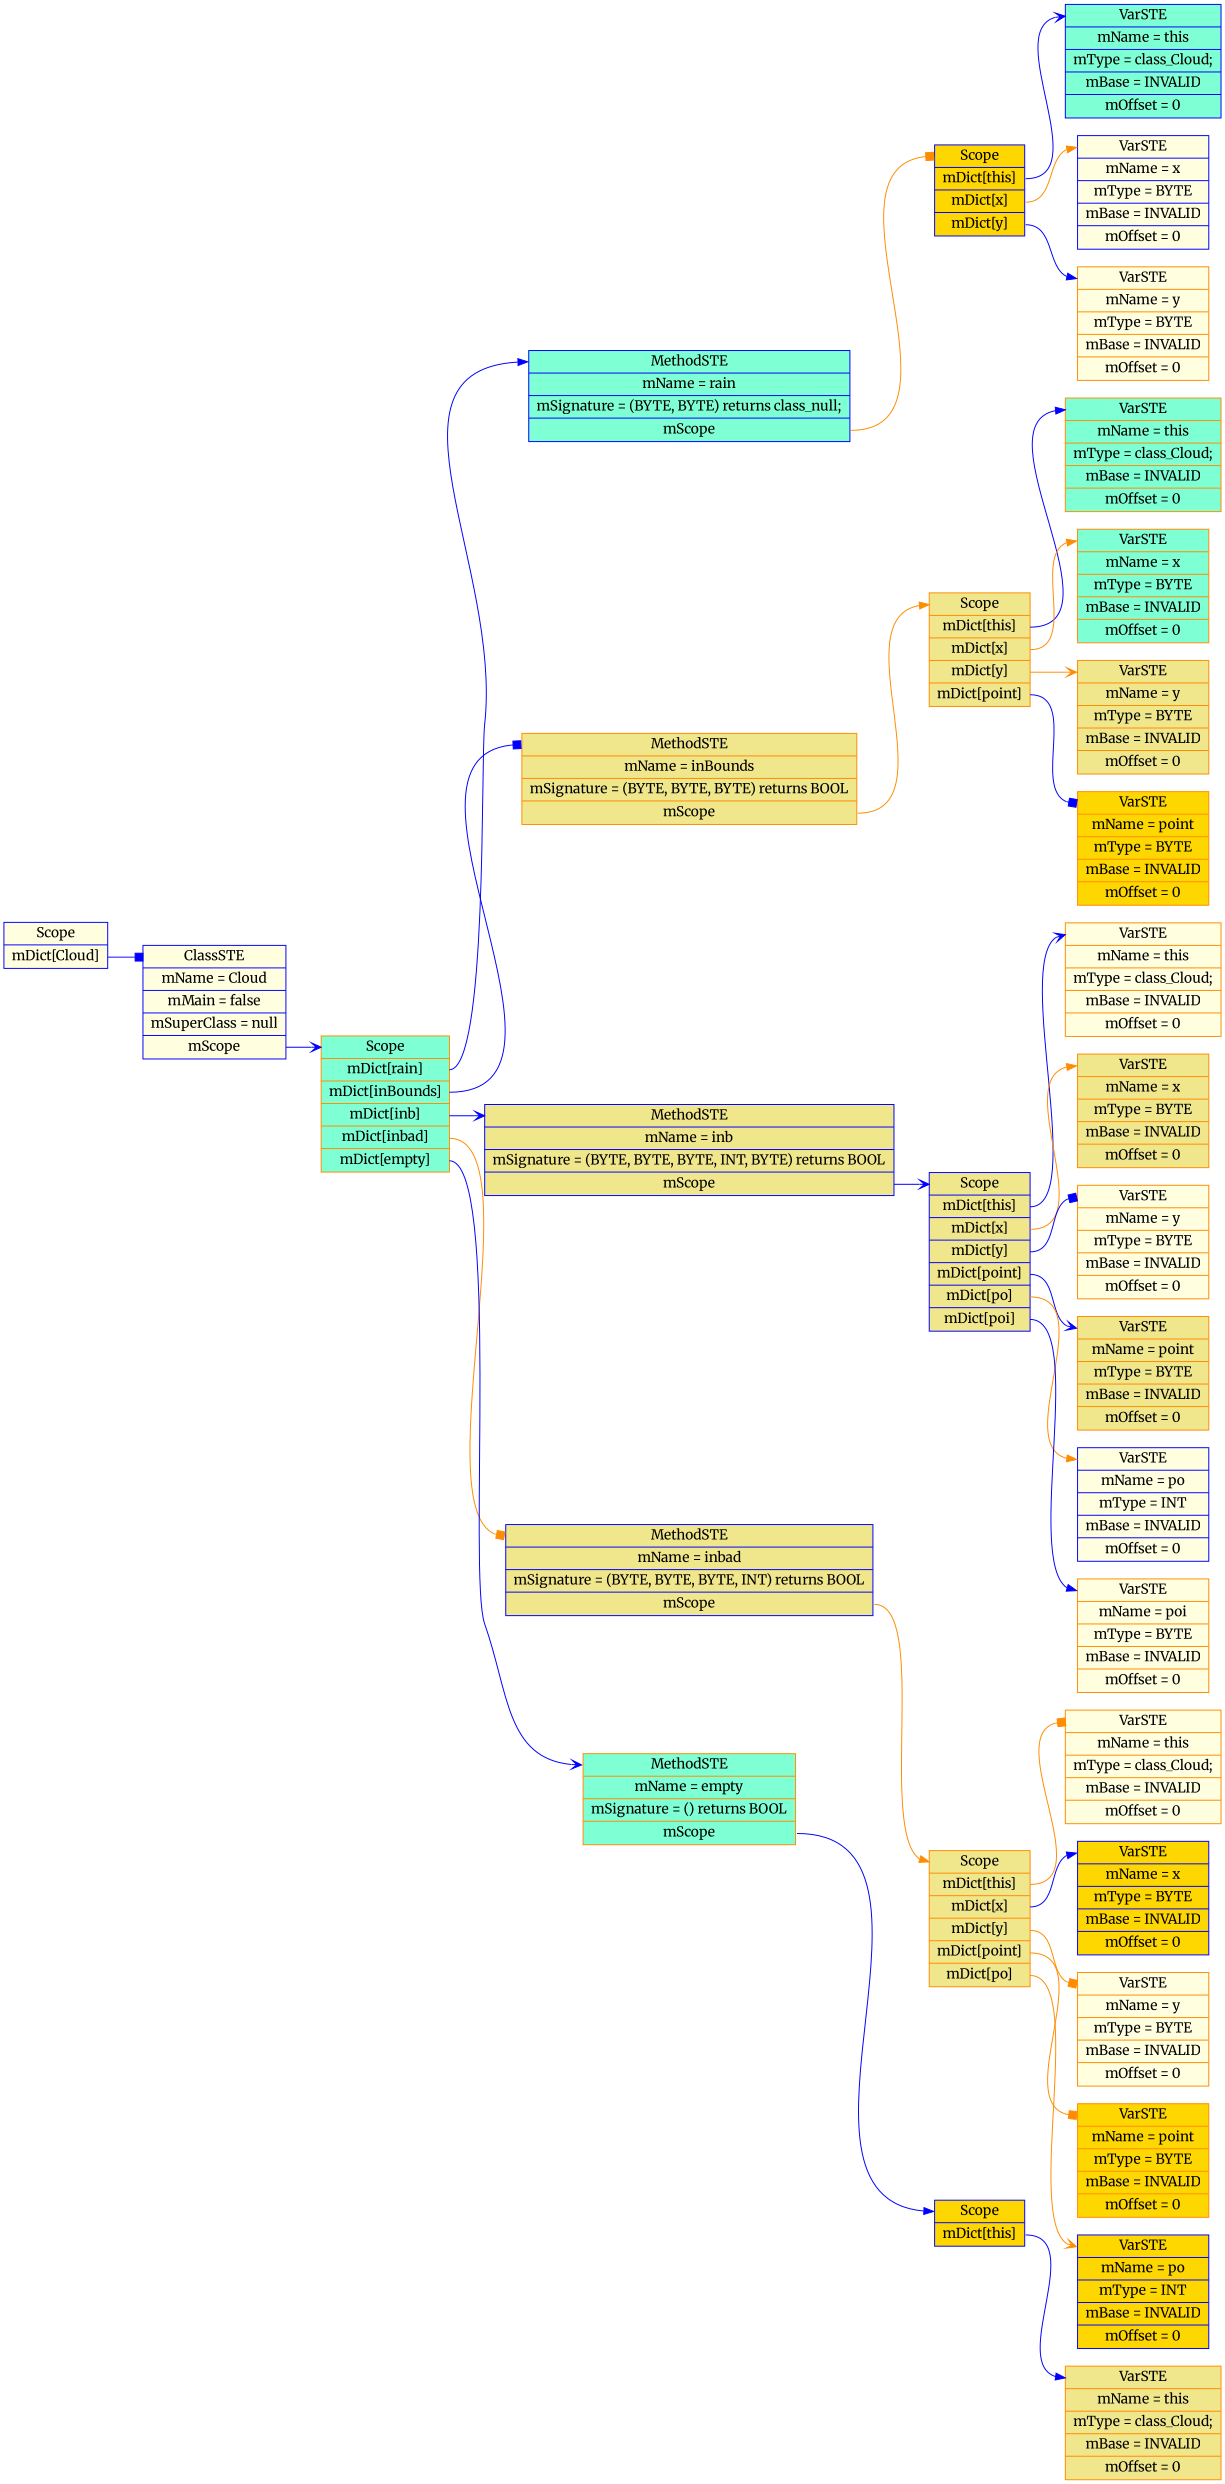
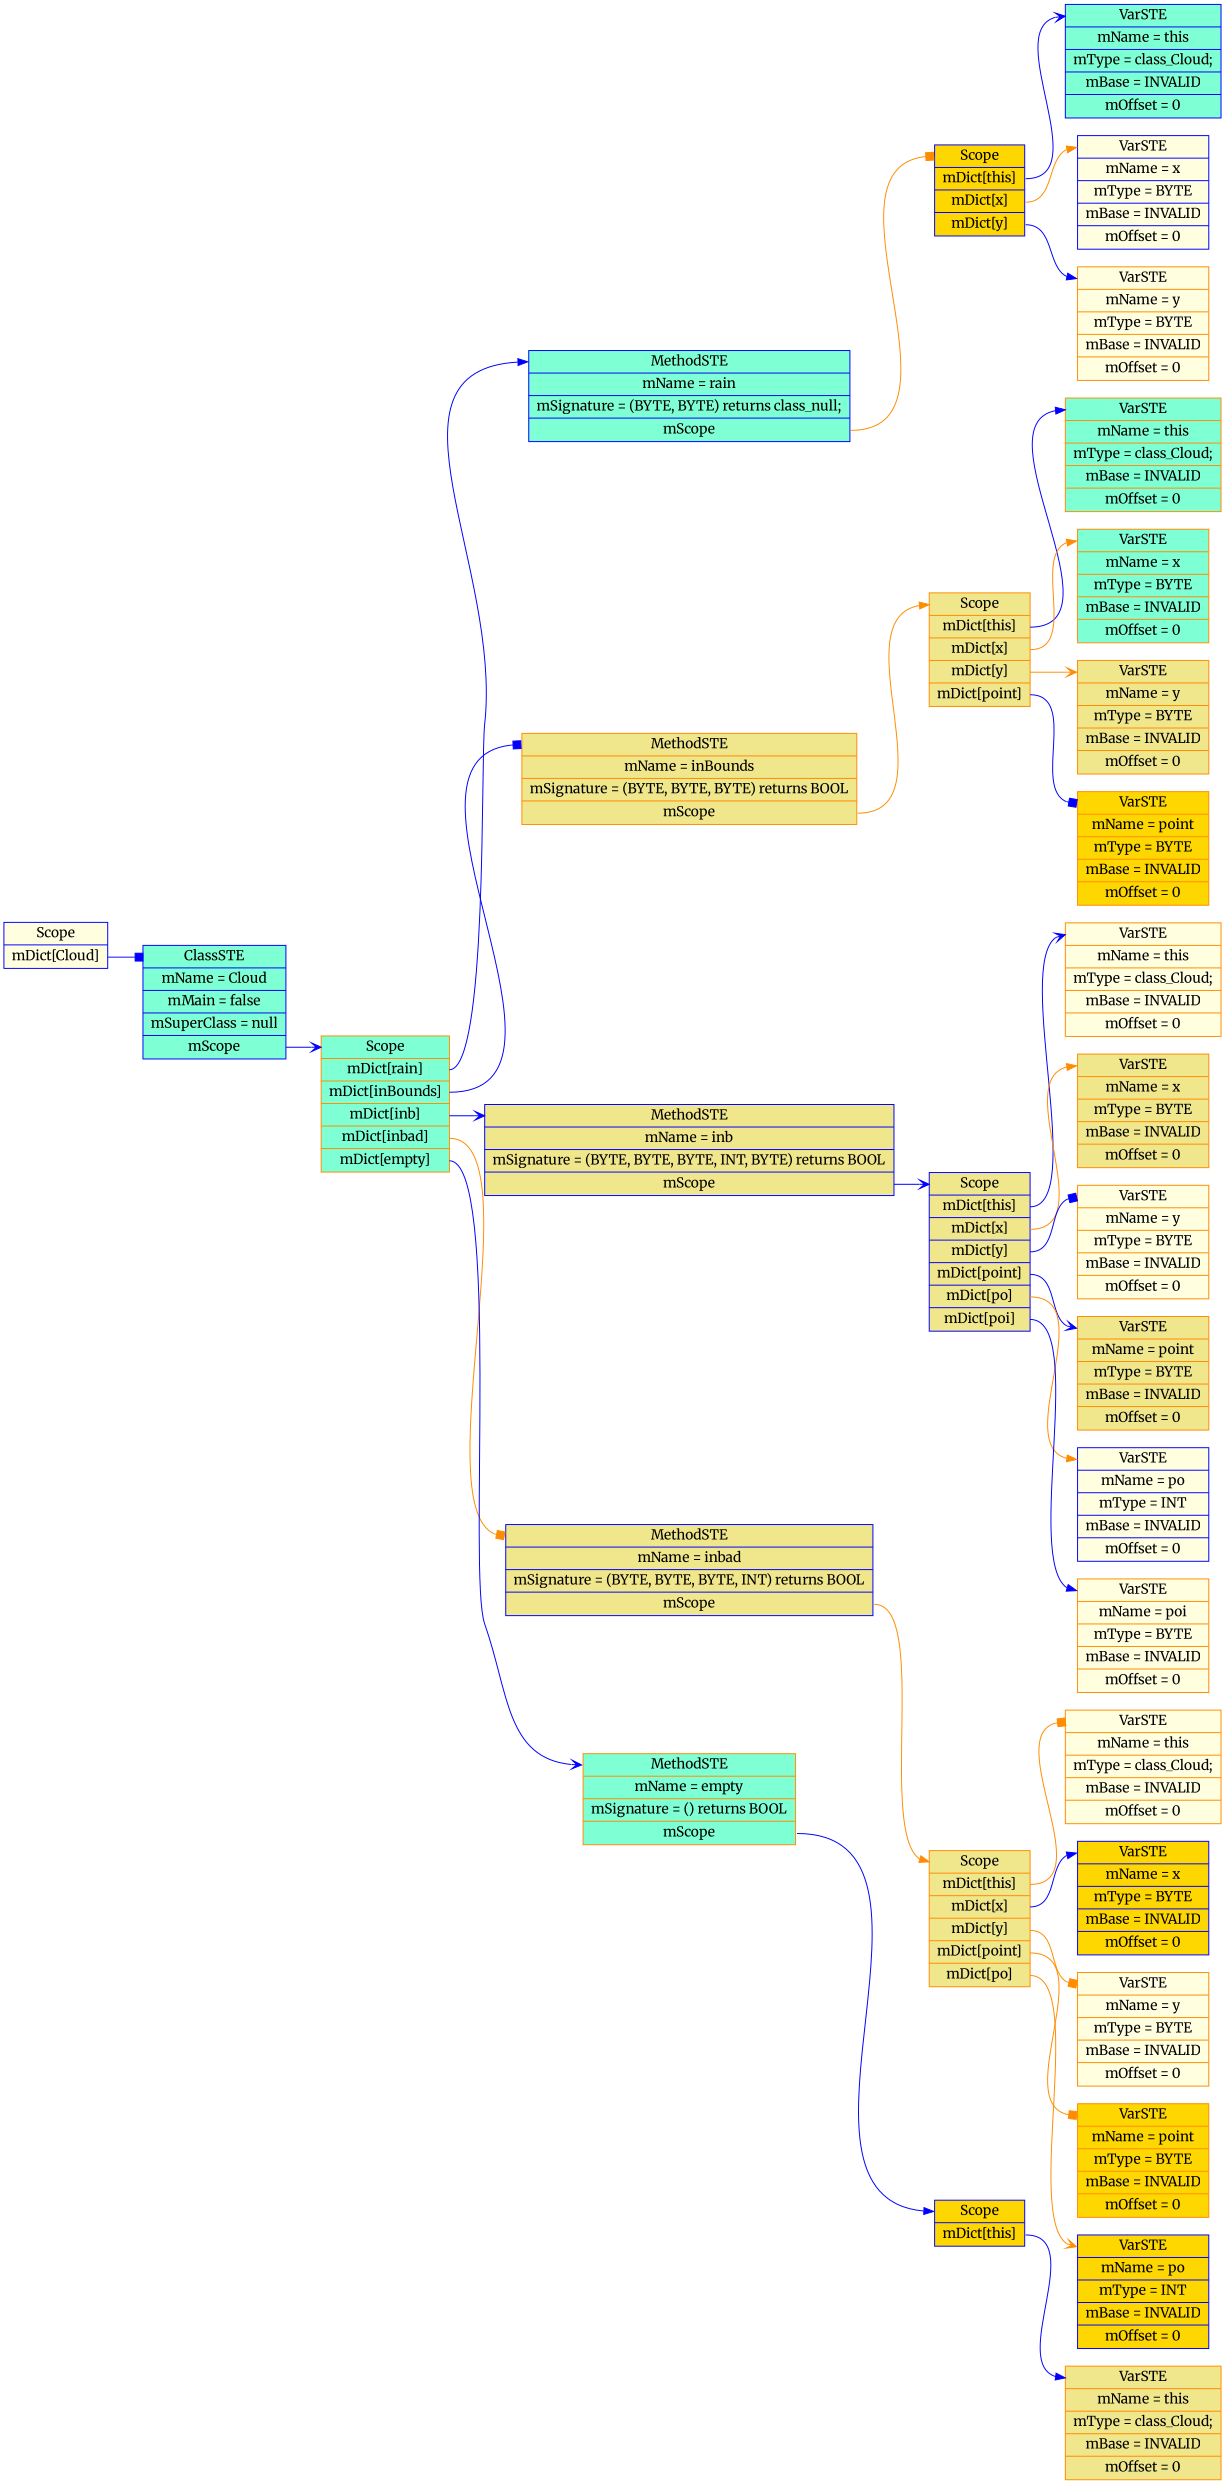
node "ClassSTE": fillcolor lightyellow -> aquamarine
